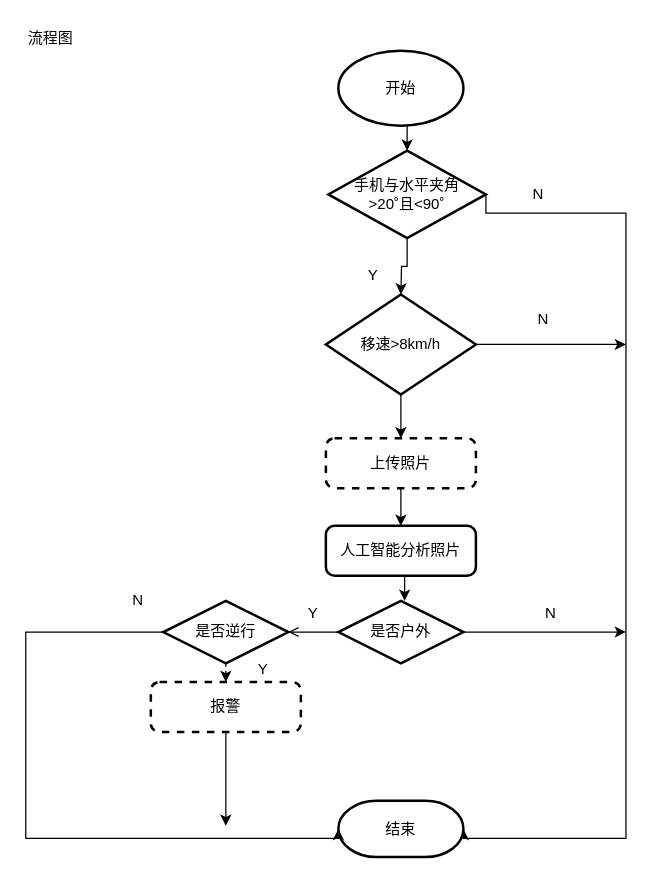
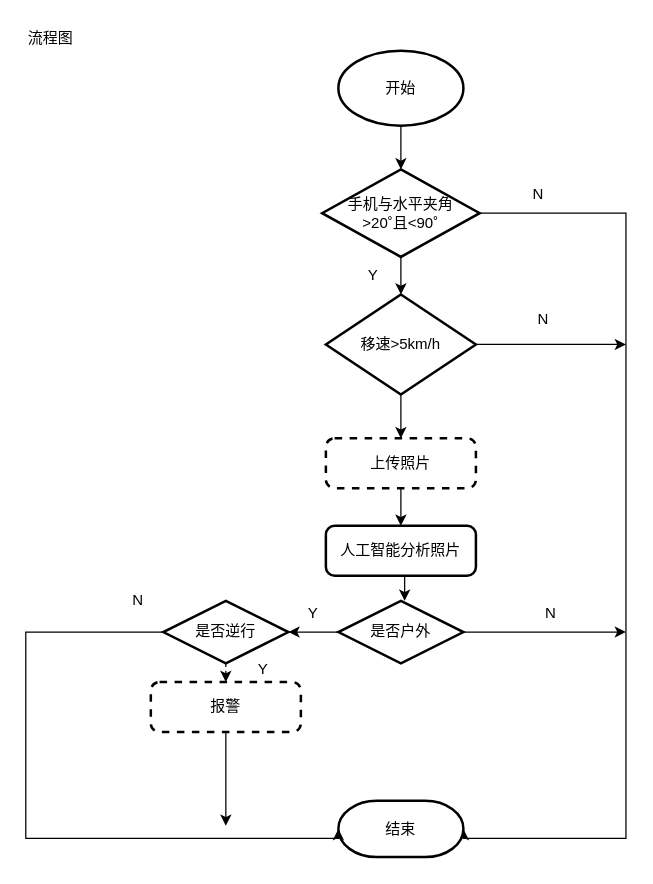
node "手机与水平夹角 >20˚且<90˚": moved (407, 194) -> (401, 213)
node "移速>8km/h": label "移速>8km/h" -> "移速>5km/h"
edge "是否户外" -> "是否逆行": arrowhead open -> classic
